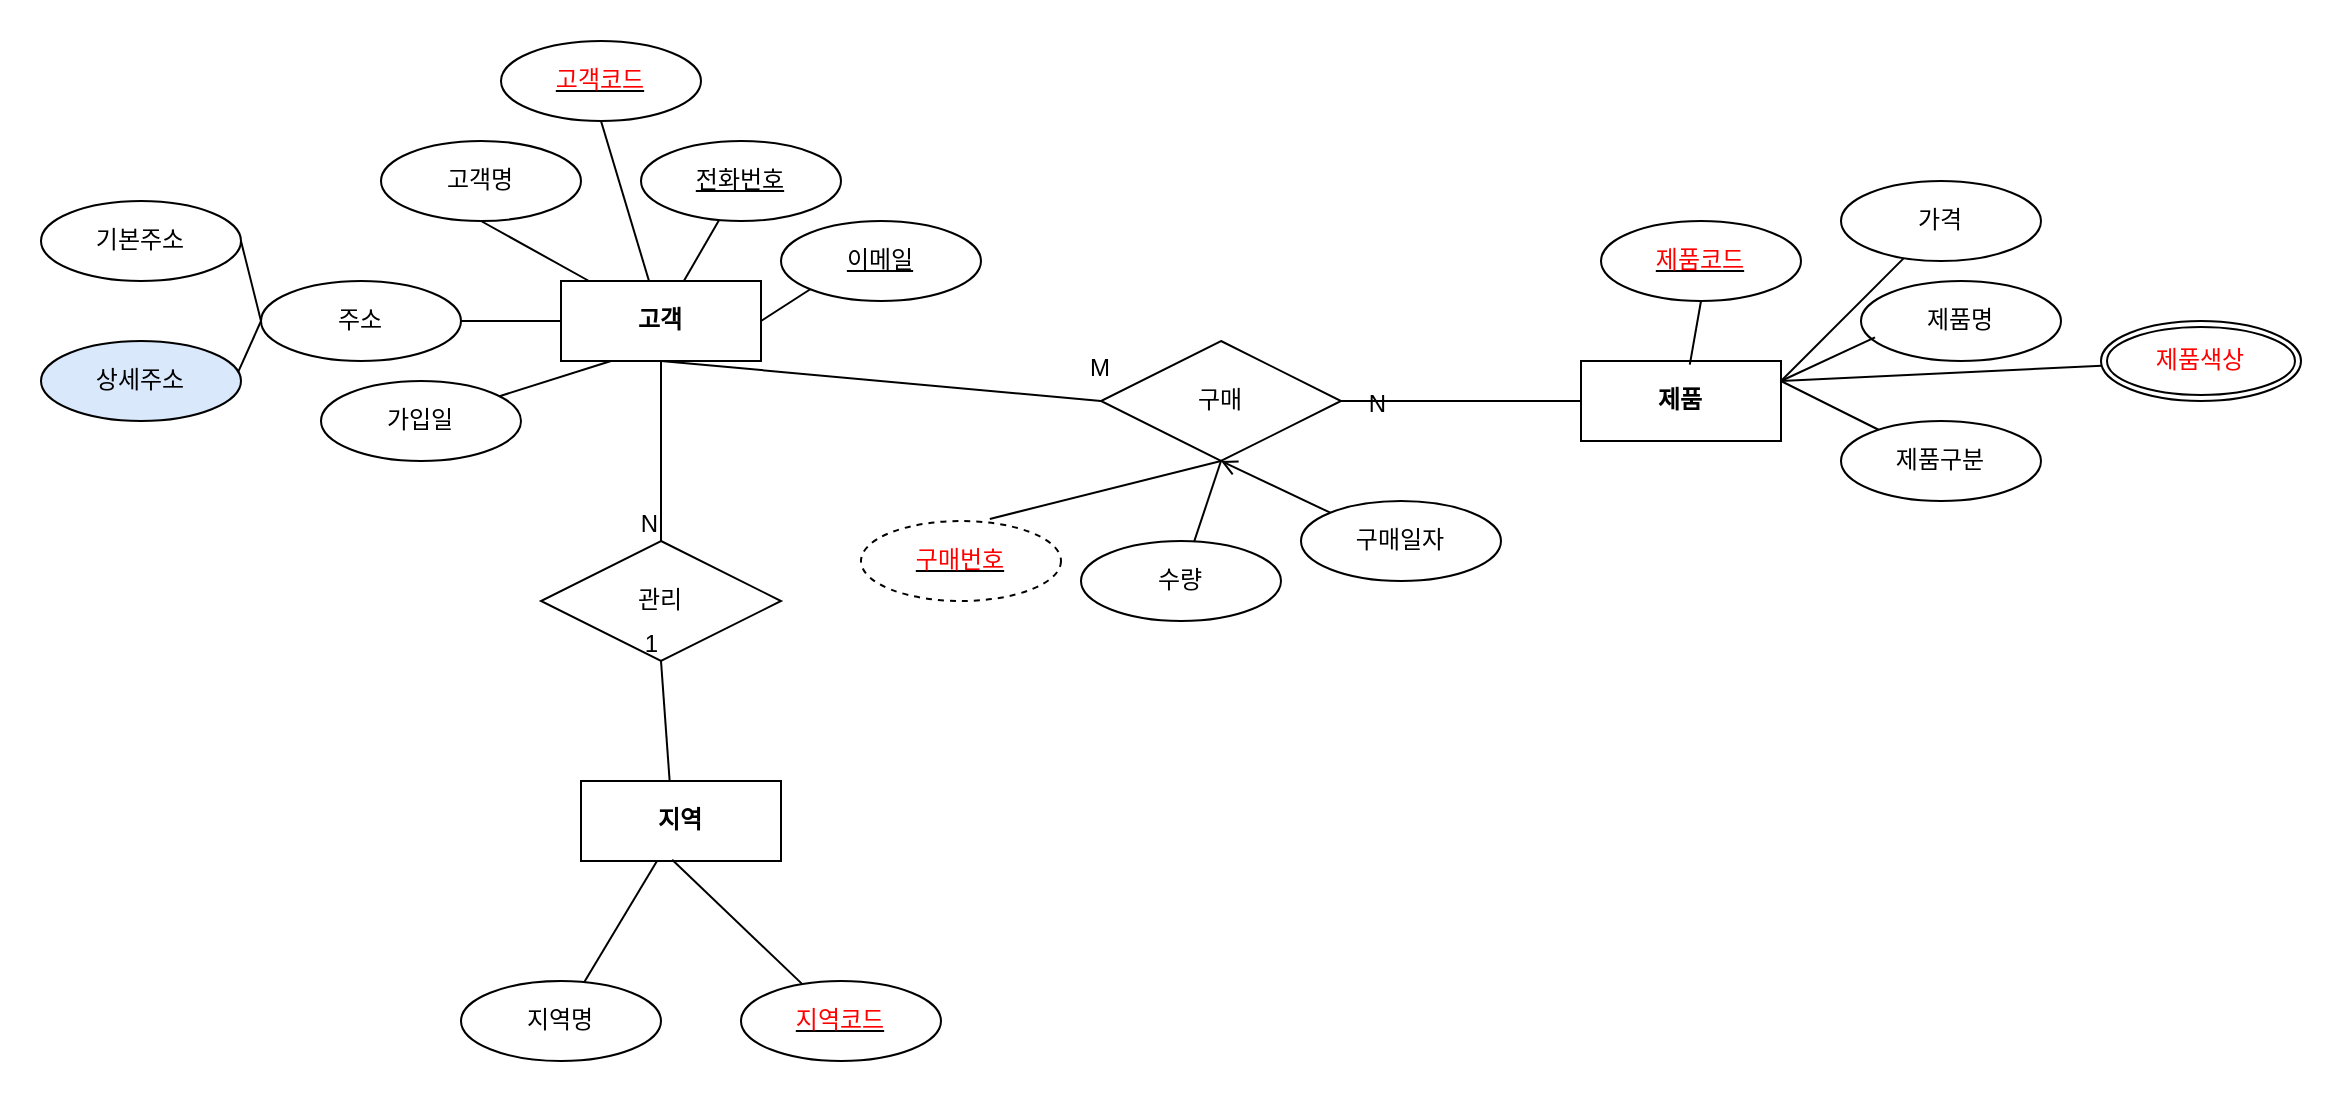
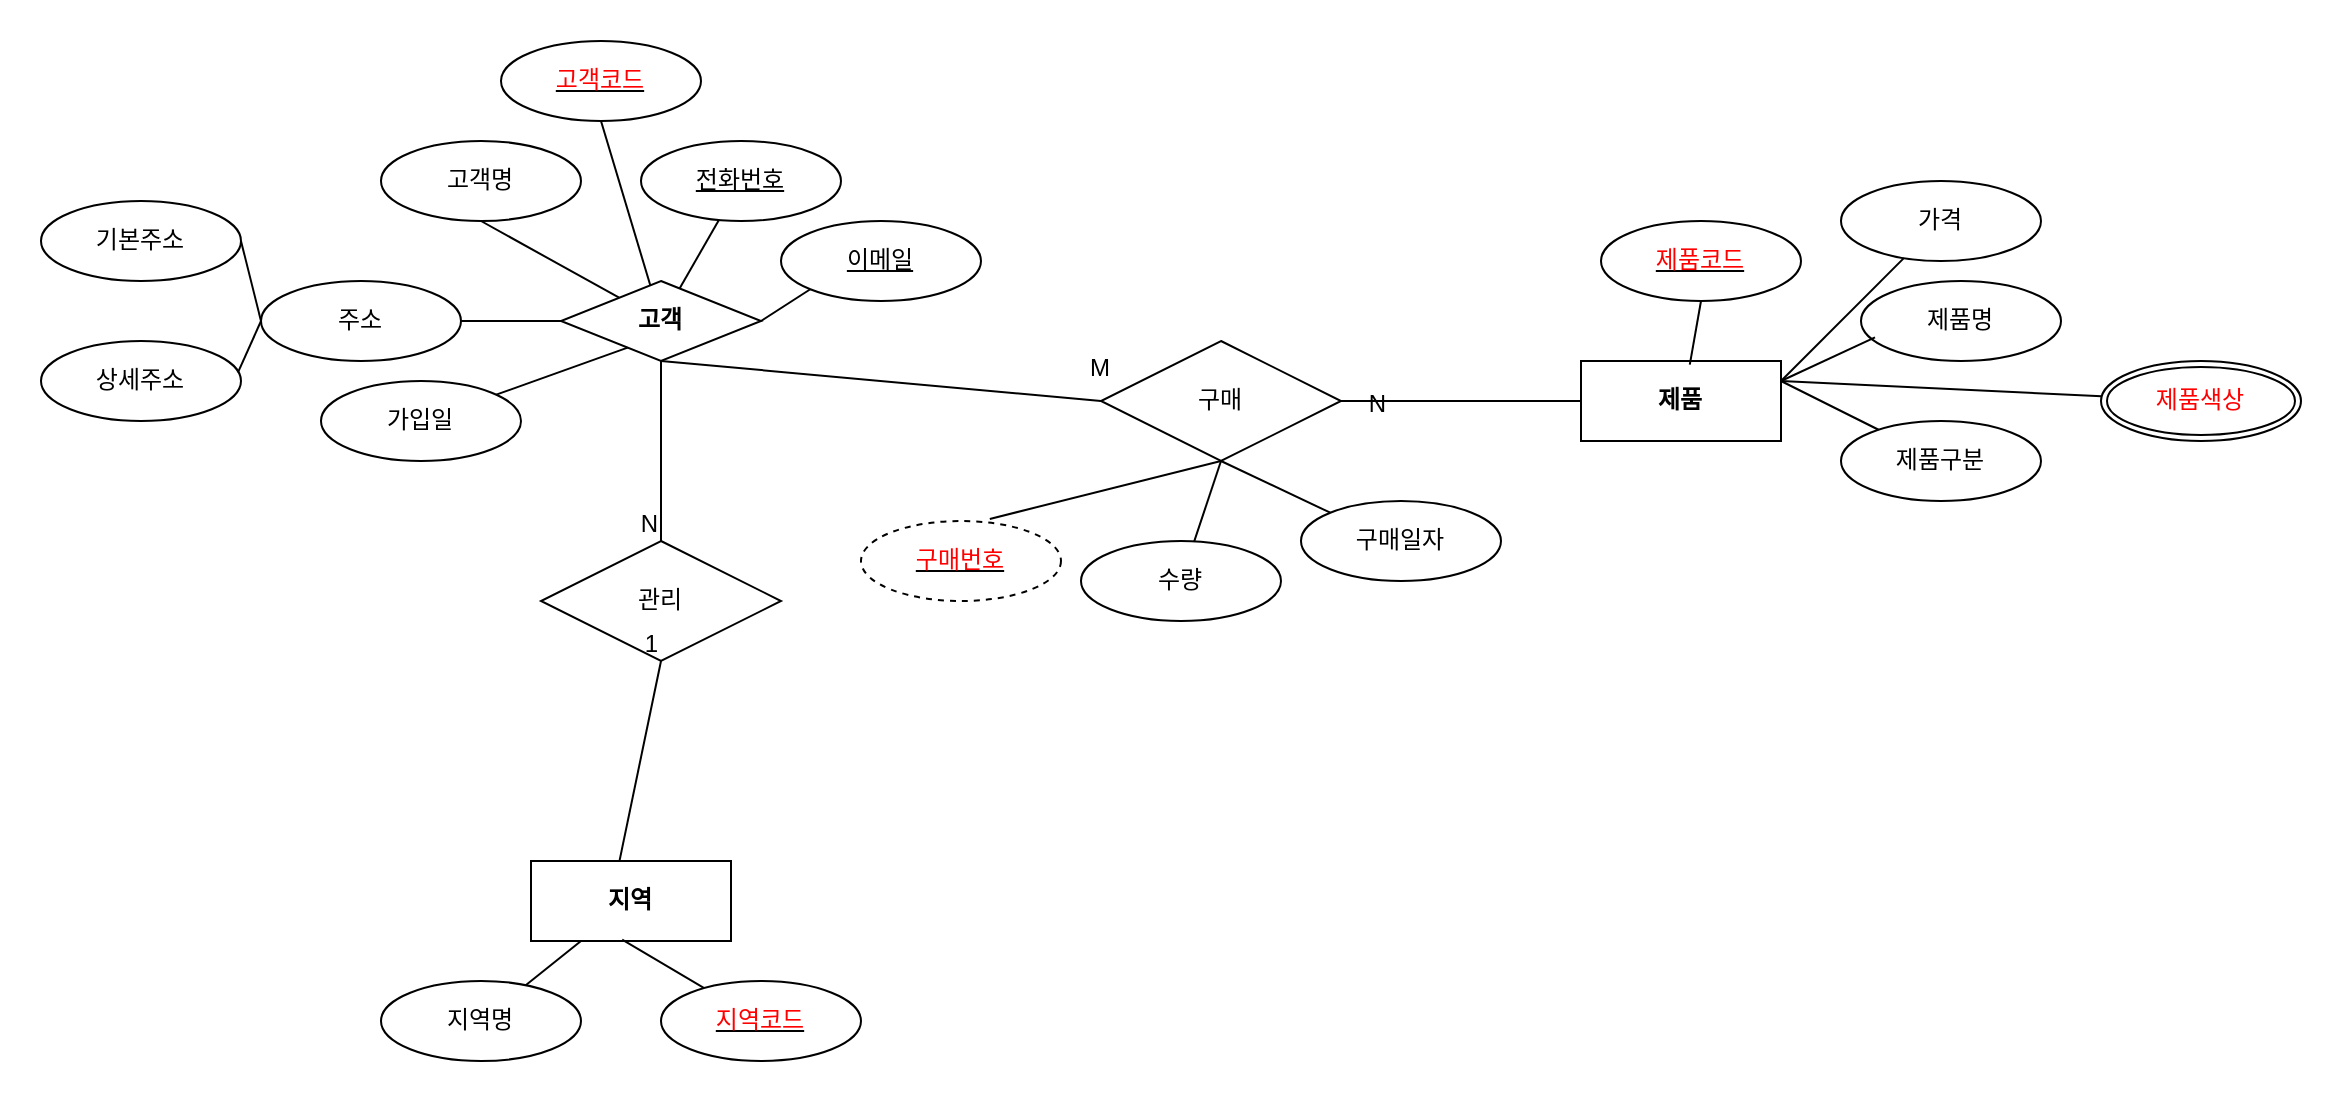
node "고객": shape rectangle -> diamond
node "제품색상": moved (2201, 361) -> (2201, 401)
node "상세주소": fillcolor #dae8fc -> #ffffff
edge "구매일자" -> "구매": arrowhead open -> none
node "지역": moved (681, 821) -> (631, 901)
node "지역명": moved (561, 1021) -> (481, 1021)
node "지역코드": moved (841, 1021) -> (761, 1021)
